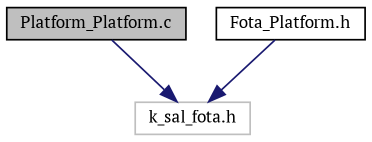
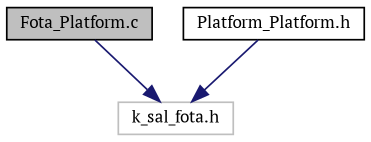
node "Platform_Platform.c": label "Platform_Platform.c" -> "Fota_Platform.c"
node "Fota_Platform.h": label "Fota_Platform.h" -> "Platform_Platform.h"
